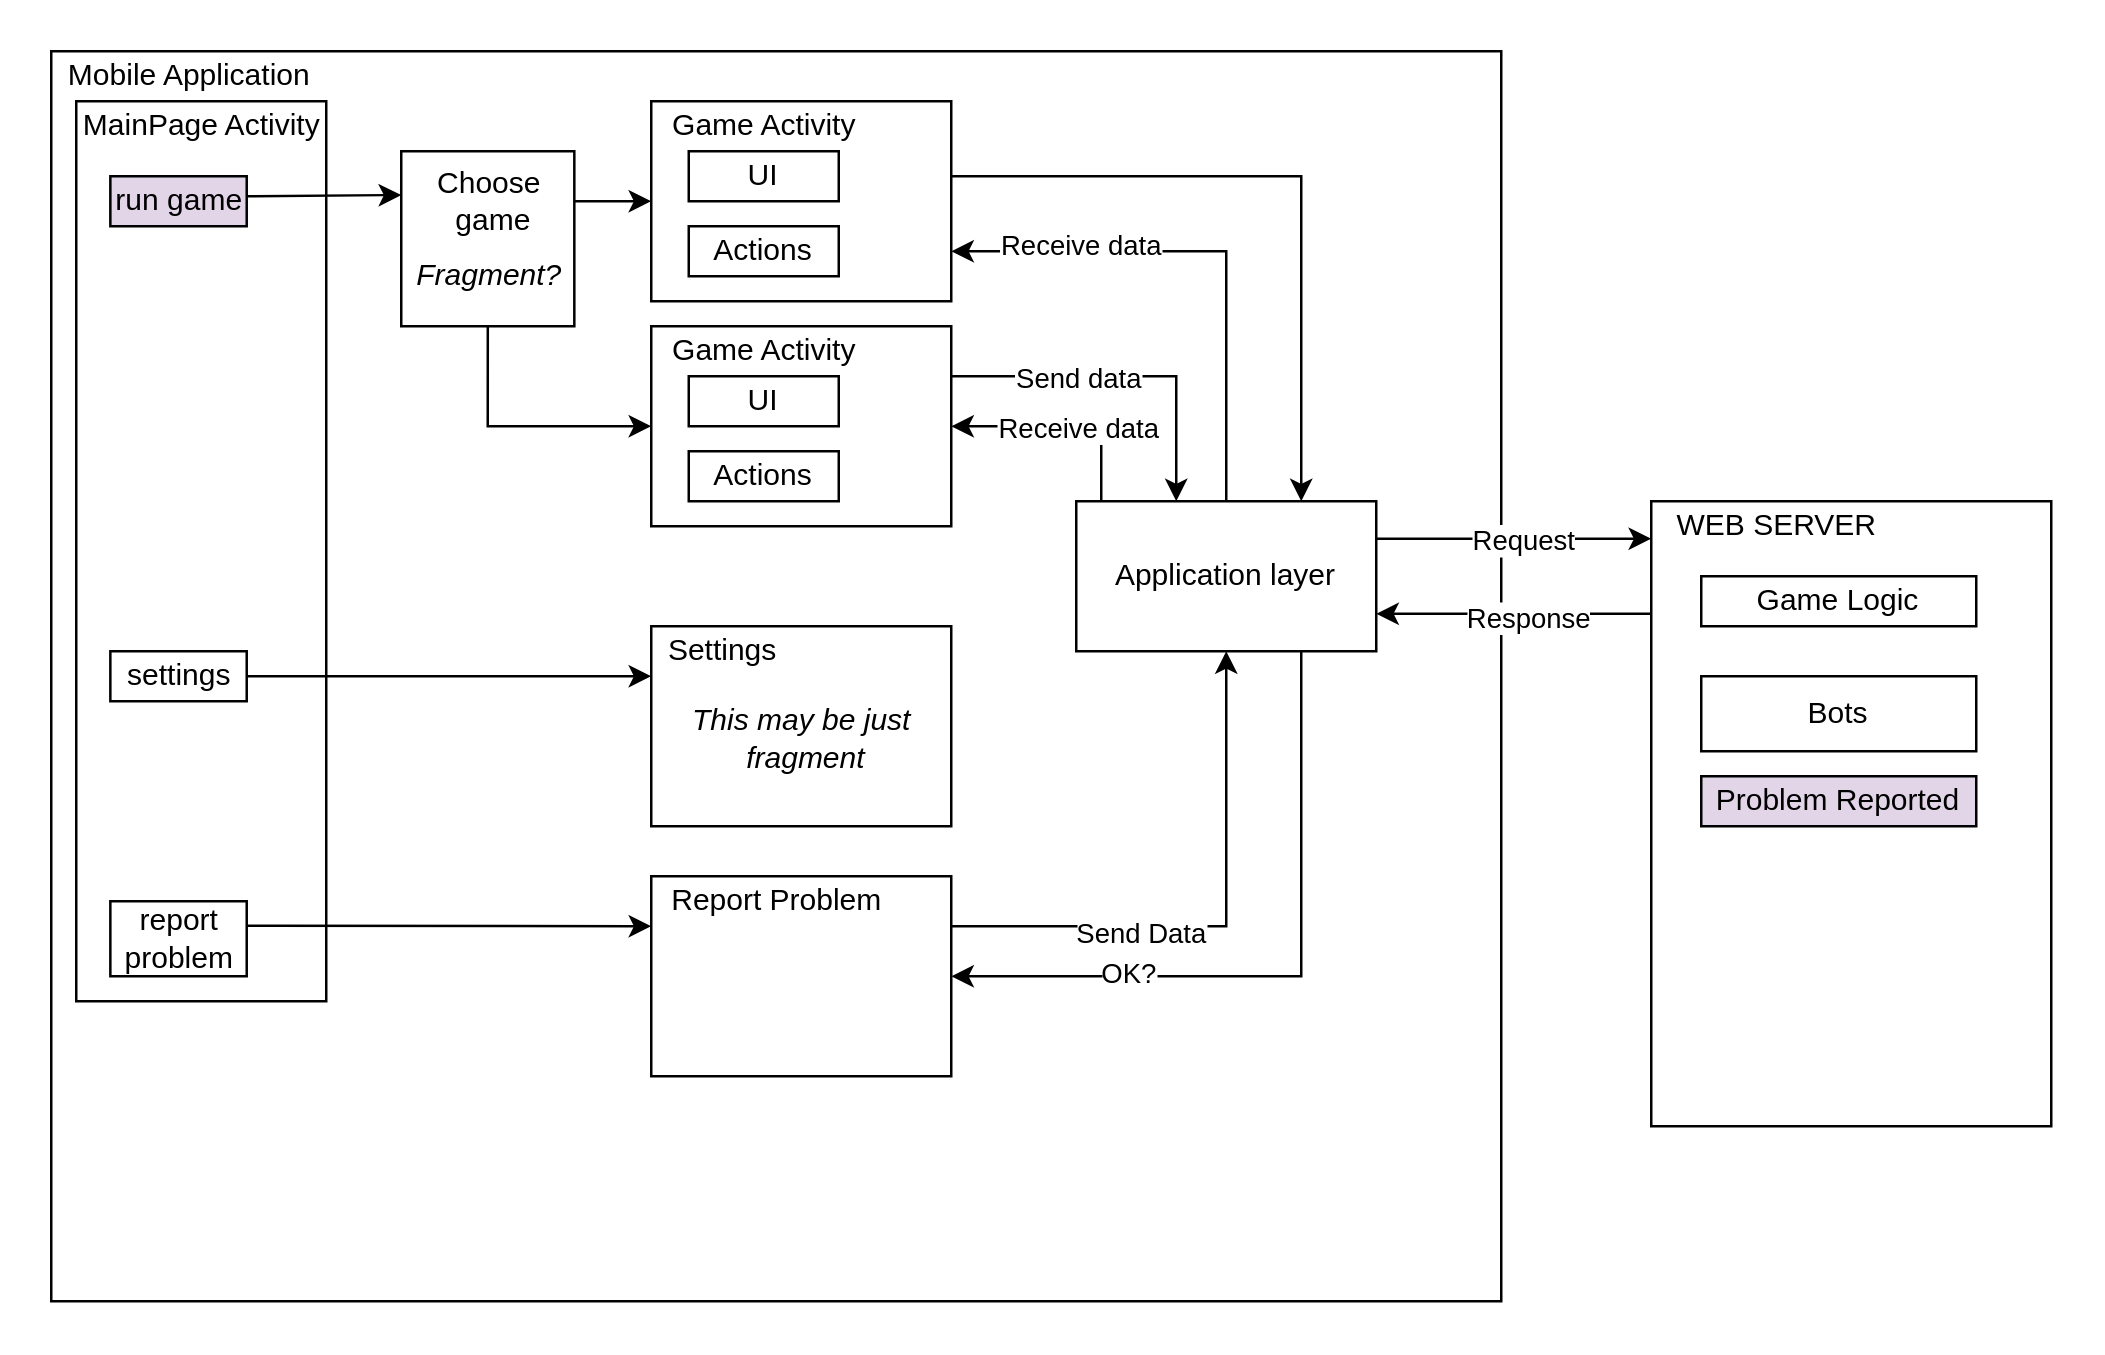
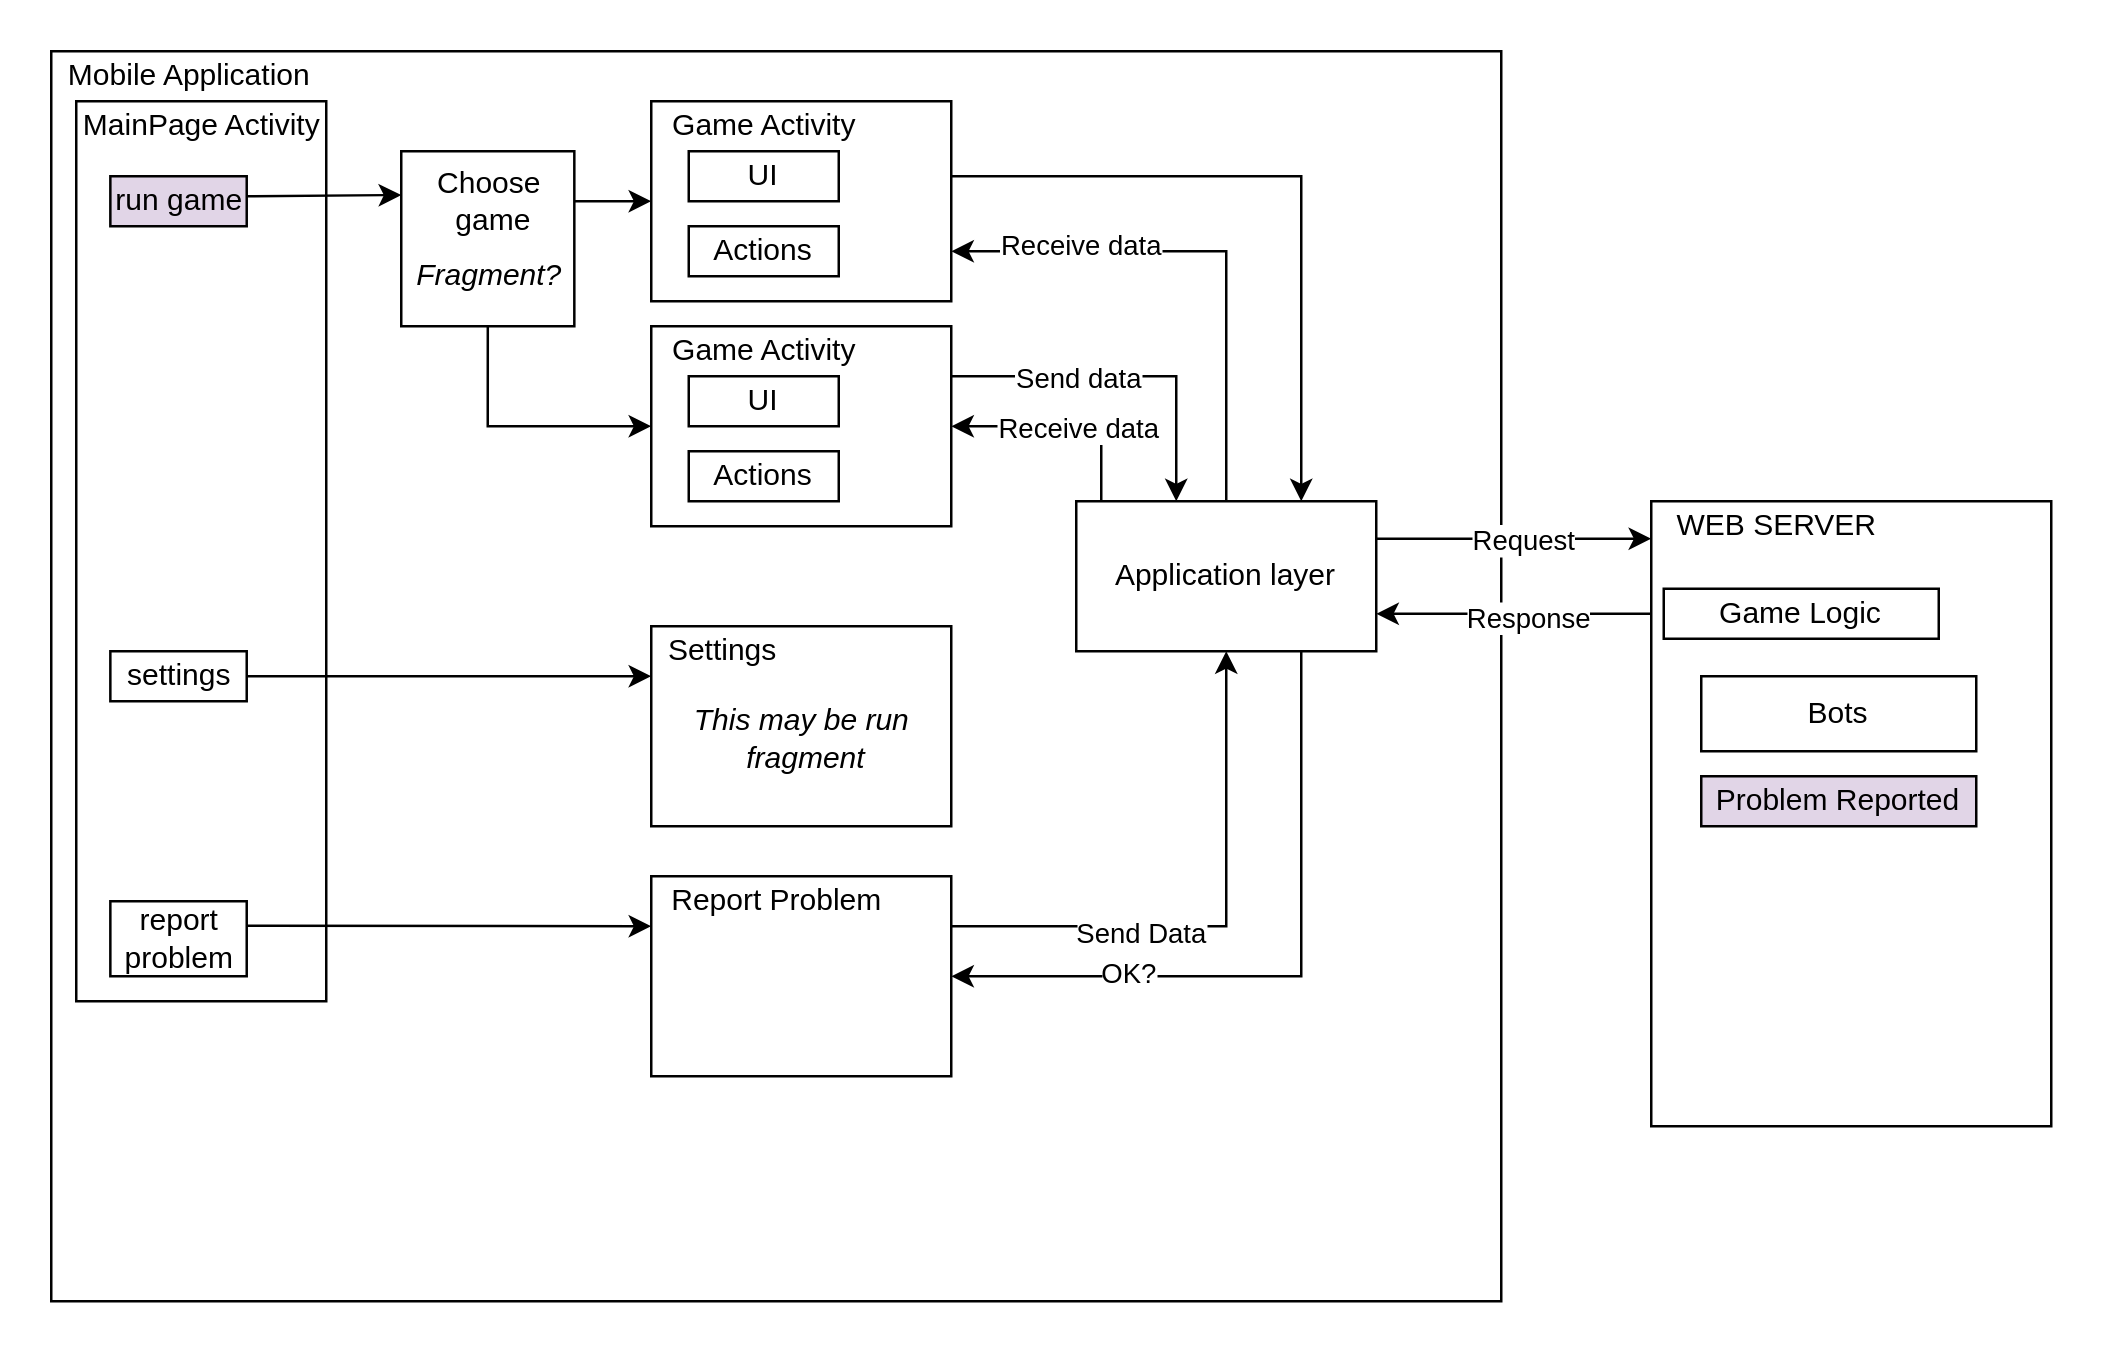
node "Game Logic": moved (1839, 601) -> (1801, 614)
node "This may be just fragment": label "This may be just fragment" -> "This may be run fragment"
